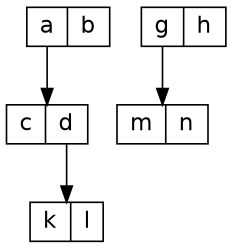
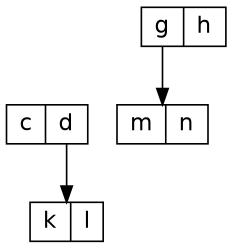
node "a": removed
